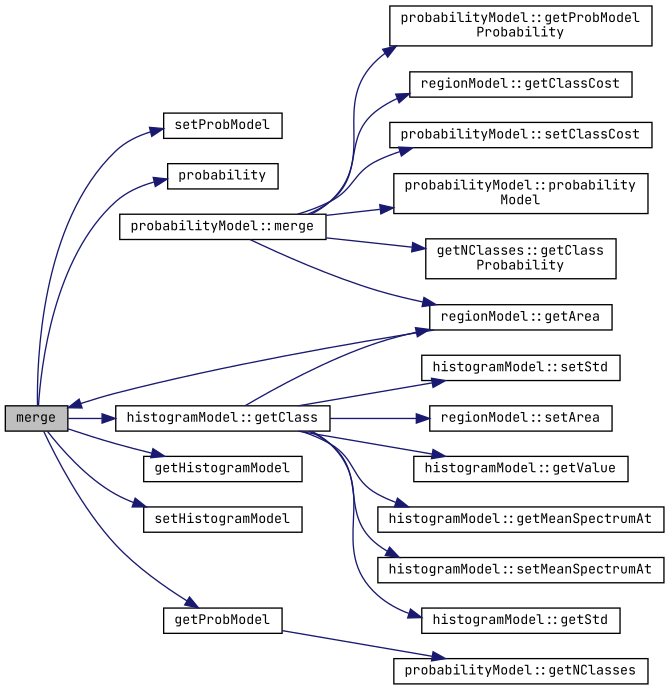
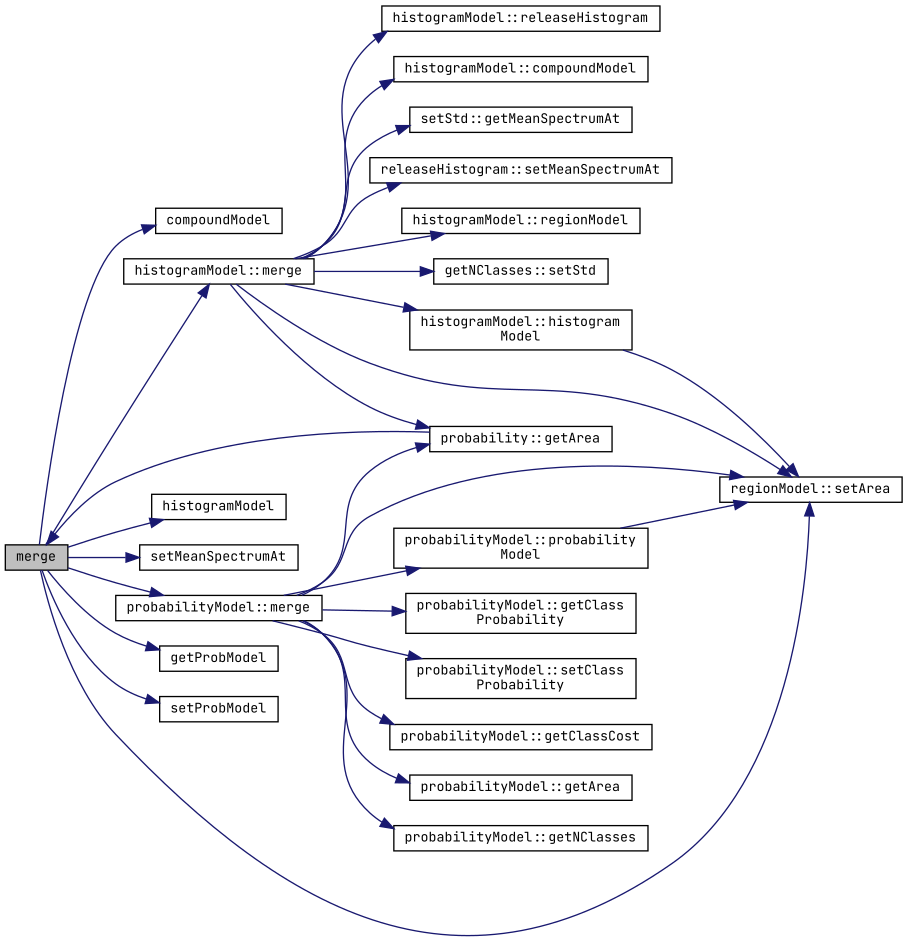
node "histogramModel::releaseHistogram": added
node "probabilityModel::getProbModel Probability": label "probabilityModel::getProbModel Probability" -> "probabilityModel::setClass Probability"
node "regionModel::getClassCost": label "regionModel::getClassCost" -> "probabilityModel::getClassCost"
node "probabilityModel::setClassCost": label "probabilityModel::setClassCost" -> "probabilityModel::getArea"
node "probability": label "probability" -> "compoundModel"
node "getNClasses::getClass Probability": label "getNClasses::getClass Probability" -> "probabilityModel::getClass Probability"
node "regionModel::getArea": label "regionModel::getArea" -> "probability::getArea"
node "histogramModel::histogram Model": added
node "histogramModel::setStd": label "histogramModel::setStd" -> "getNClasses::setStd"
node "histogramModel::getClass": label "histogramModel::getClass" -> "histogramModel::merge"
node "getHistogramModel": label "getHistogramModel" -> "histogramModel"
node "histogramModel::getValue": label "histogramModel::getValue" -> "histogramModel::compoundModel"
edge "probabilityModel::merge" -> "regionModel::setArea": added
edge "probabilityModel::probability Model" -> "regionModel::setArea": added
node "setHistogramModel": label "setHistogramModel" -> "setMeanSpectrumAt"
node "histogramModel::getMeanSpectrumAt": label "histogramModel::getMeanSpectrumAt" -> "setStd::getMeanSpectrumAt"
node "histogramModel::setMeanSpectrumAt": label "histogramModel::setMeanSpectrumAt" -> "releaseHistogram::setMeanSpectrumAt"
edge "merge" -> "probabilityModel::merge": added
node "histogramModel::getStd": label "histogramModel::getStd" -> "histogramModel::regionModel"
edge "getProbModel" -> "probabilityModel::getNClasses": now "probabilityModel::merge" -> "probabilityModel::getNClasses"
edge "merge" -> "regionModel::setArea": added
